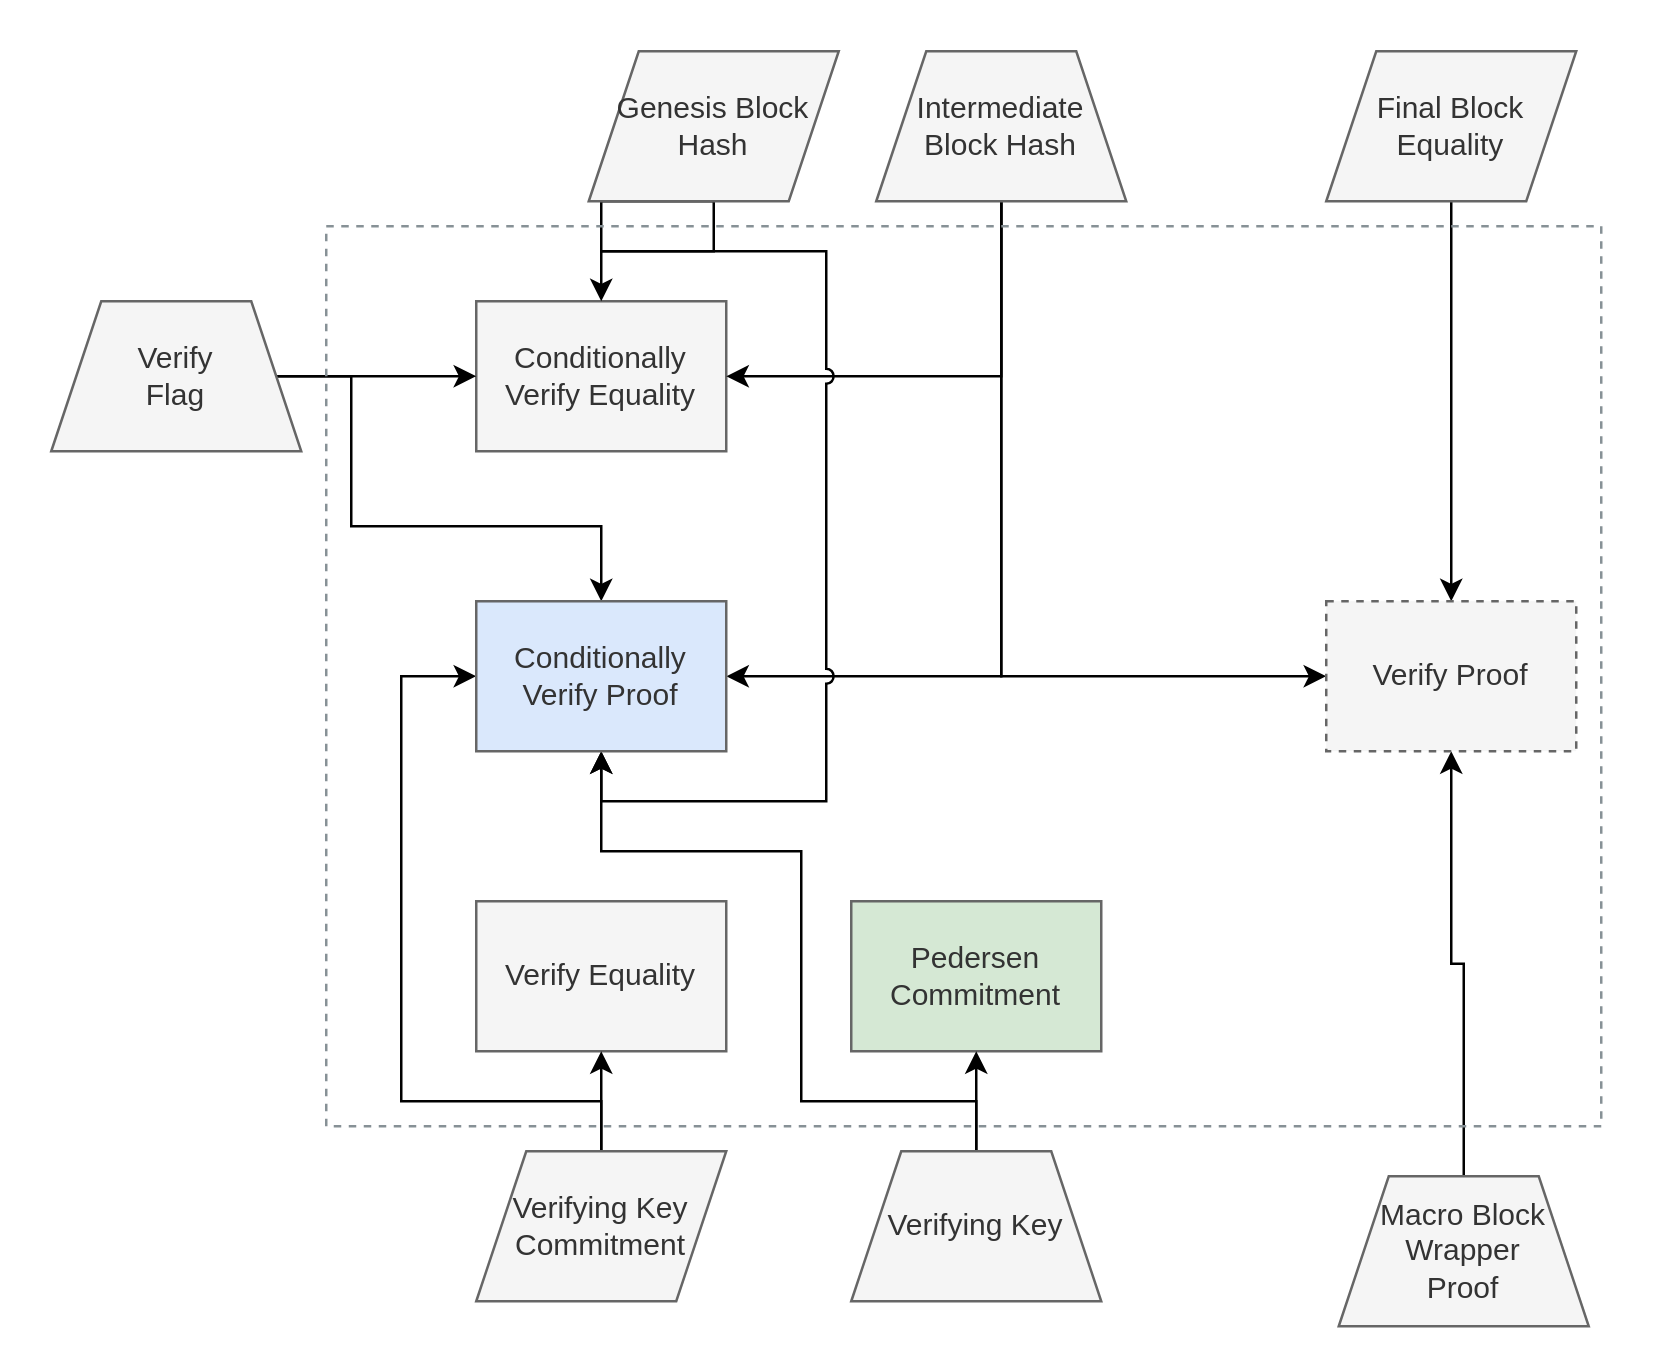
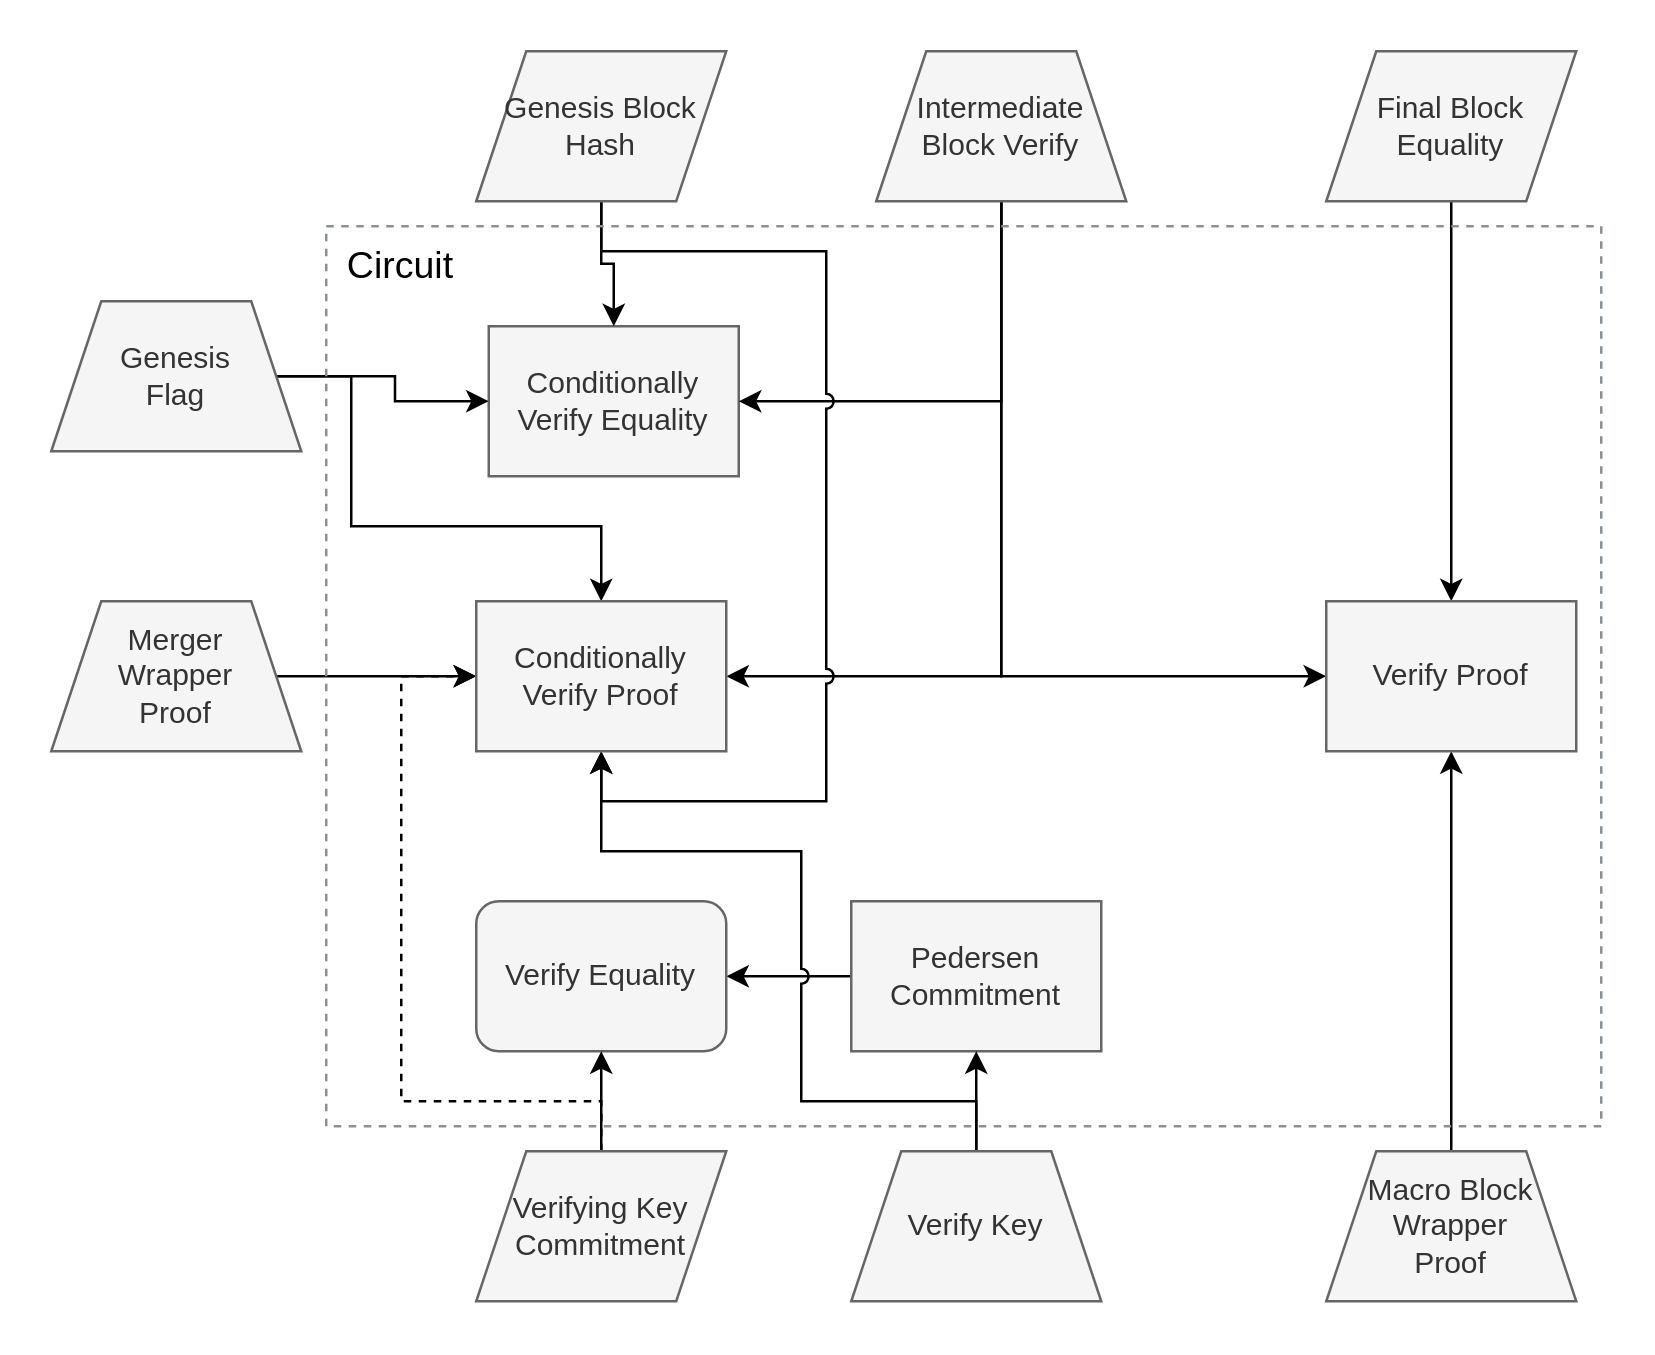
node "Genesis Block Hash": moved (714, 126) -> (601, 126)
node "Intermediate Block Hash": label "Intermediate Block Hash" -> "Intermediate Block Verify"
node "Circuit": added
node "Verify Flag": label "Verify Flag" -> "Genesis Flag"
node "Conditionally Verify Equality": moved (601, 376) -> (614, 401)
node "Merger Wrapper Proof": added
edge "Merger Wrapper Proof" -> "Conditionally Verify Proof": added
node "Conditionally Verify Proof": fillcolor #dae8fc -> #f5f5f5
node "Verify Proof": style dashed -> solid
node "Verify Equality": shape rectangle -> rounded rectangle
edge "Pedersen Commitment" -> "Verify Equality": added
node "Pedersen Commitment": fillcolor #d5e8d4 -> #f5f5f5
edge "Verifying Key Commitment" -> "Conditionally Verify Proof": style solid -> dashed
node "Verifying Key": label "Verifying Key" -> "Verify Key"
node "Macro Block Wrapper Proof": moved (1464, 1251) -> (1451, 1226)
